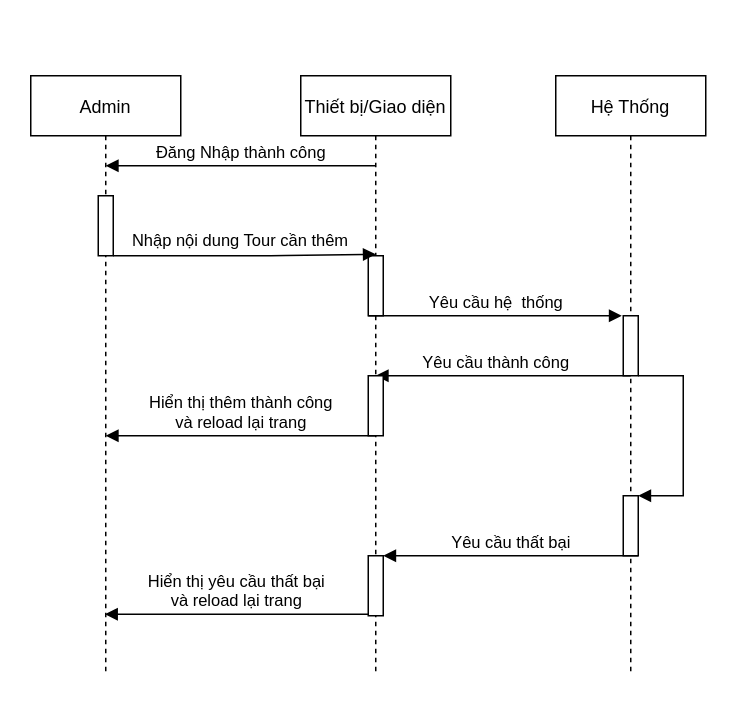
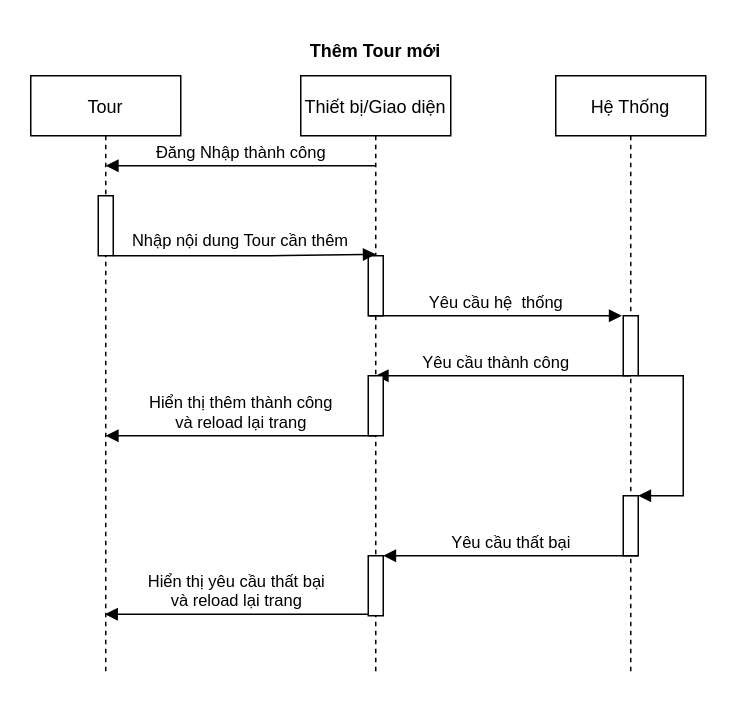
node "Thêm Tour mới": added
node "Admin": label "Admin" -> "Tour"
